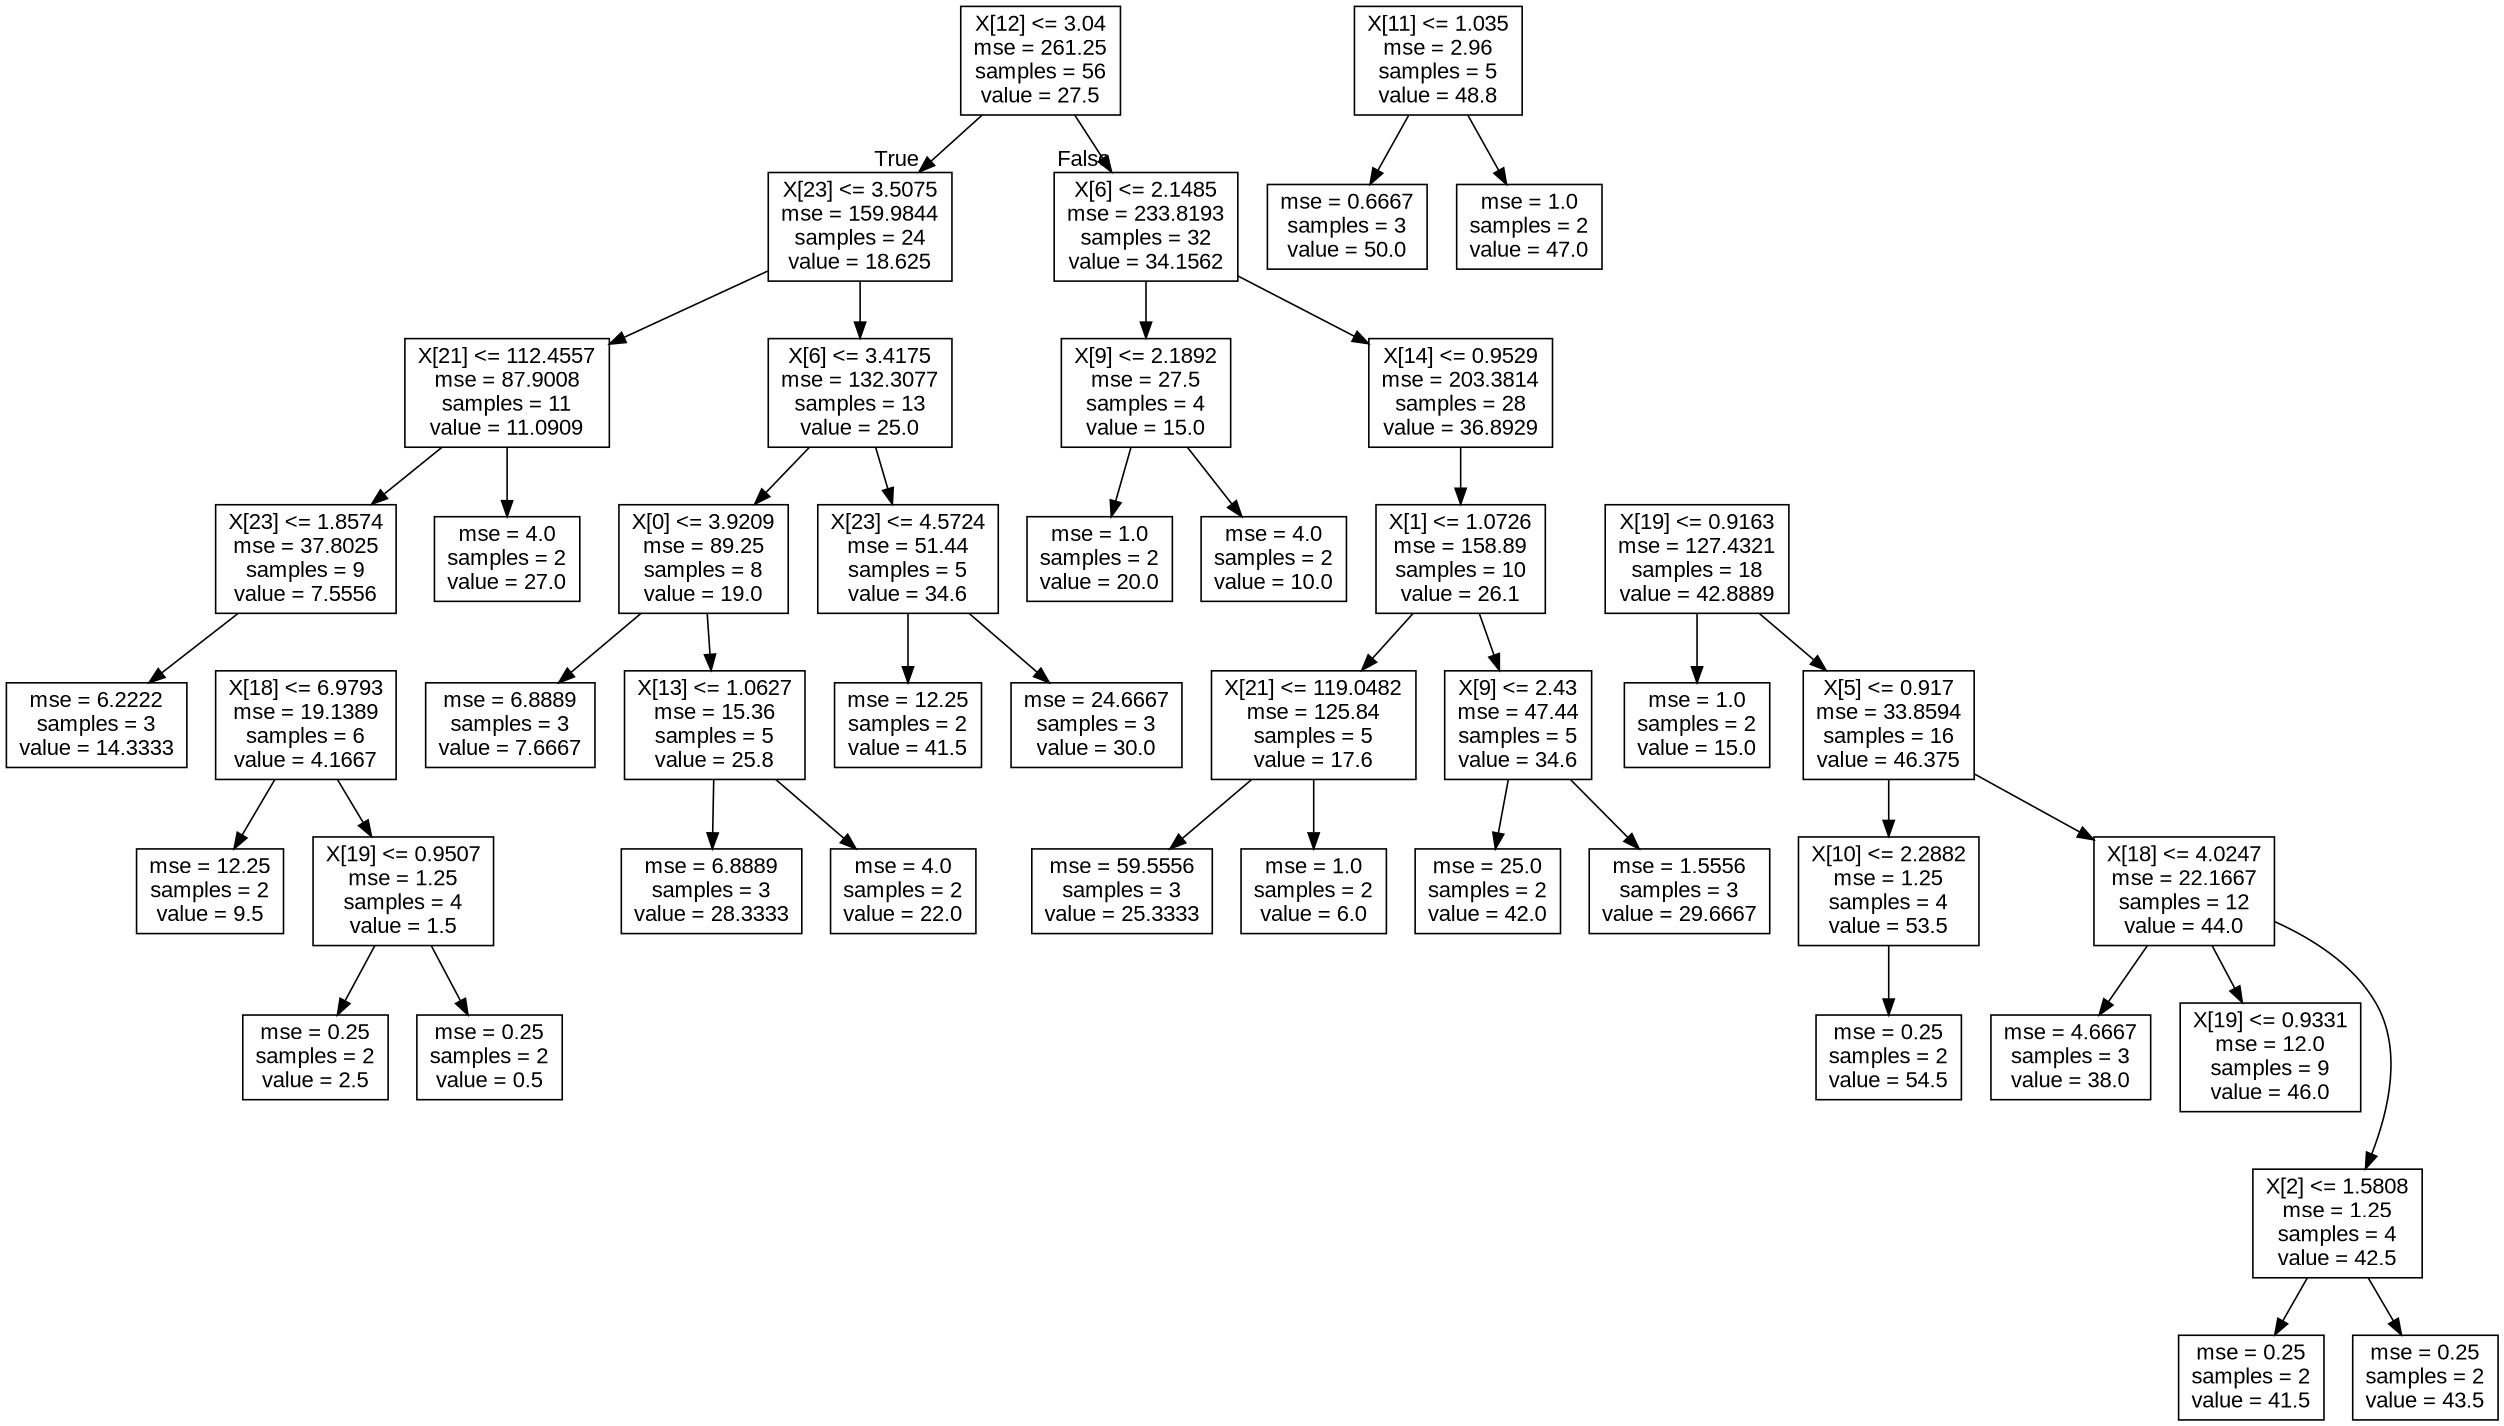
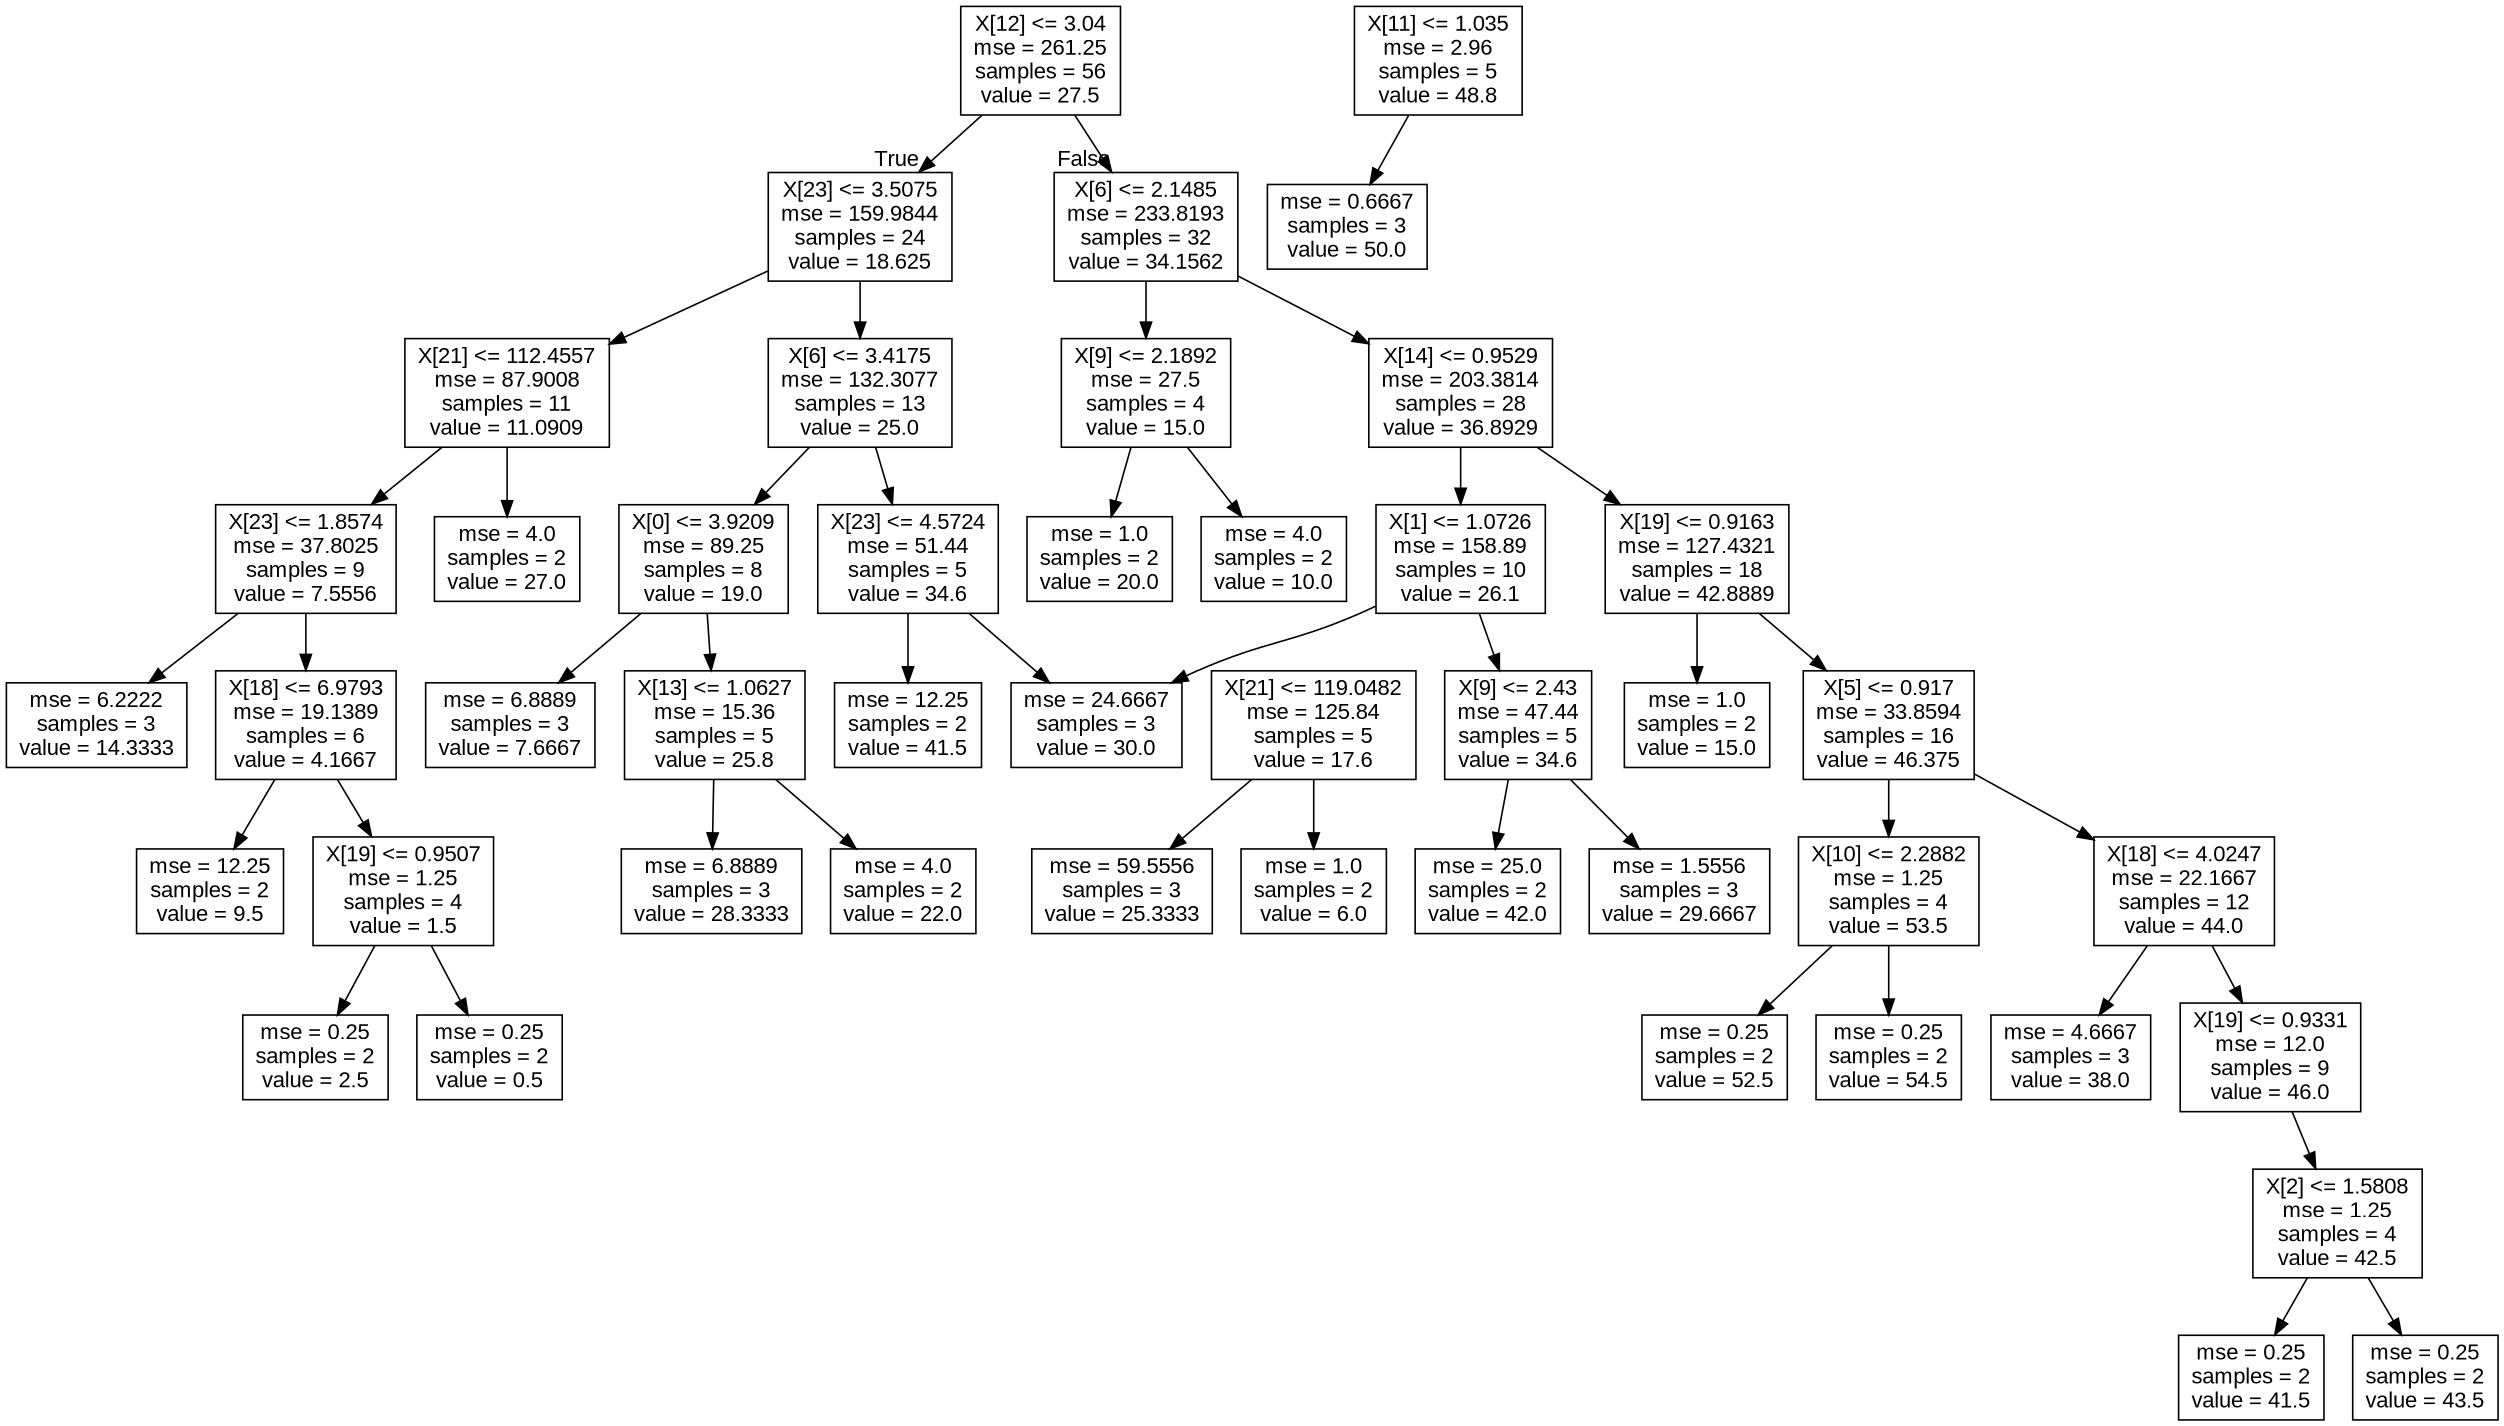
node "mse = 1.0 samples = 2 value = 47.0": removed
edge "X[14] <= 0.9529 mse = 203.3814 samples = 28 value = 36.8929" -> "X[19] <= 0.9163 mse = 127.4321 samples = 18 value = 42.8889": added
edge "X[23] <= 1.8574 mse = 37.8025 samples = 9 value = 7.5556" -> "X[18] <= 6.9793 mse = 19.1389 samples = 6 value = 4.1667": added
edge "X[1] <= 1.0726 mse = 158.89 samples = 10 value = 26.1" -> "X[21] <= 119.0482 mse = 125.84 samples = 5 value = 17.6": now "X[1] <= 1.0726 mse = 158.89 samples = 10 value = 26.1" -> "mse = 24.6667 samples = 3 value = 30.0"
edge "X[18] <= 4.0247 mse = 22.1667 samples = 12 value = 44.0" -> "X[2] <= 1.5808 mse = 1.25 samples = 4 value = 42.5": now "X[19] <= 0.9331 mse = 12.0 samples = 9 value = 46.0" -> "X[2] <= 1.5808 mse = 1.25 samples = 4 value = 42.5"
node "mse = 0.25 samples = 2 value = 52.5": added
